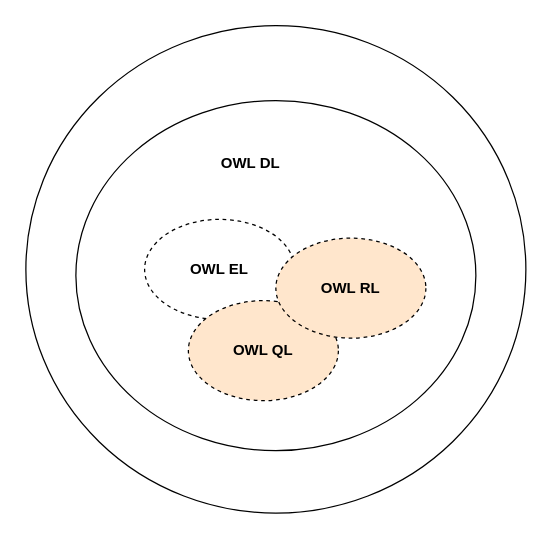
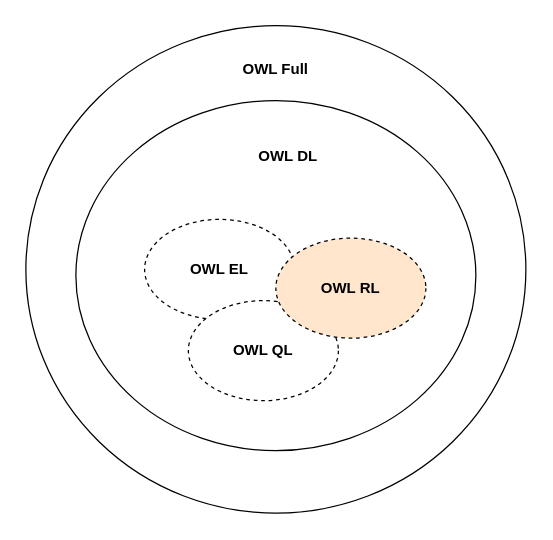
node "OWL Full": added
node "OWL DL": moved (251, 163) -> (288, 157)
node "OWL QL": fillcolor #ffe6cc -> #ffffff
